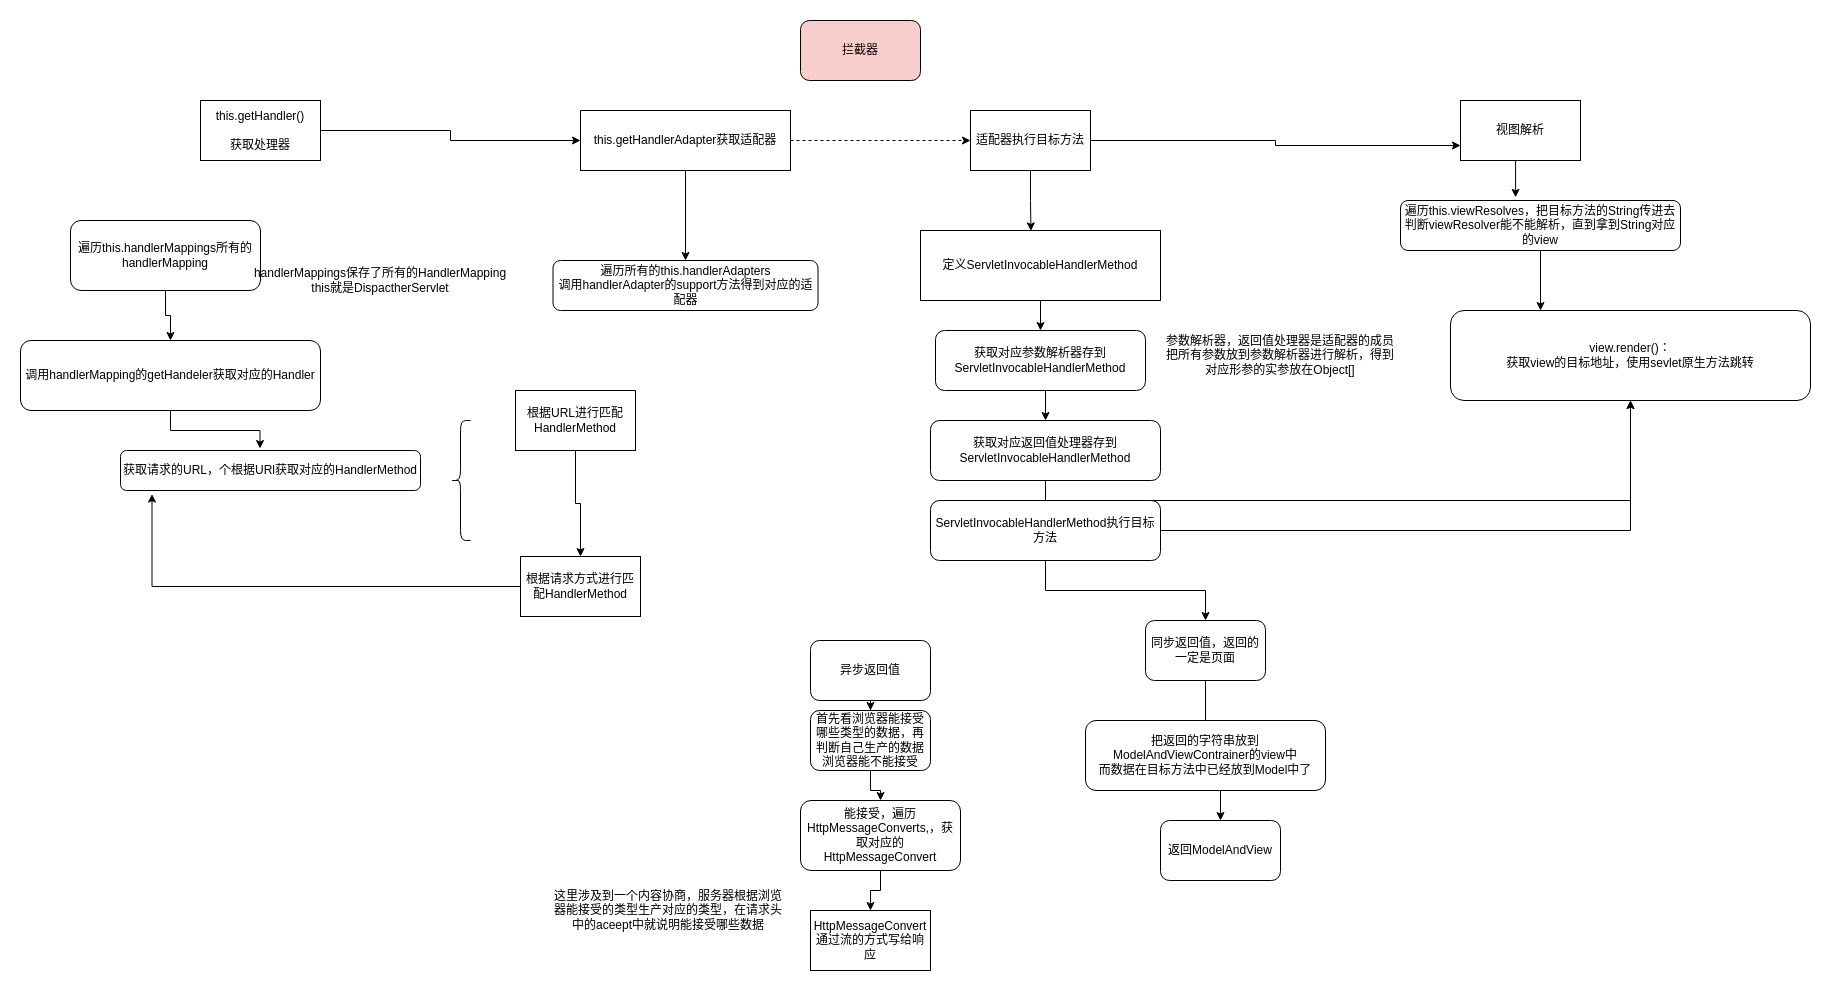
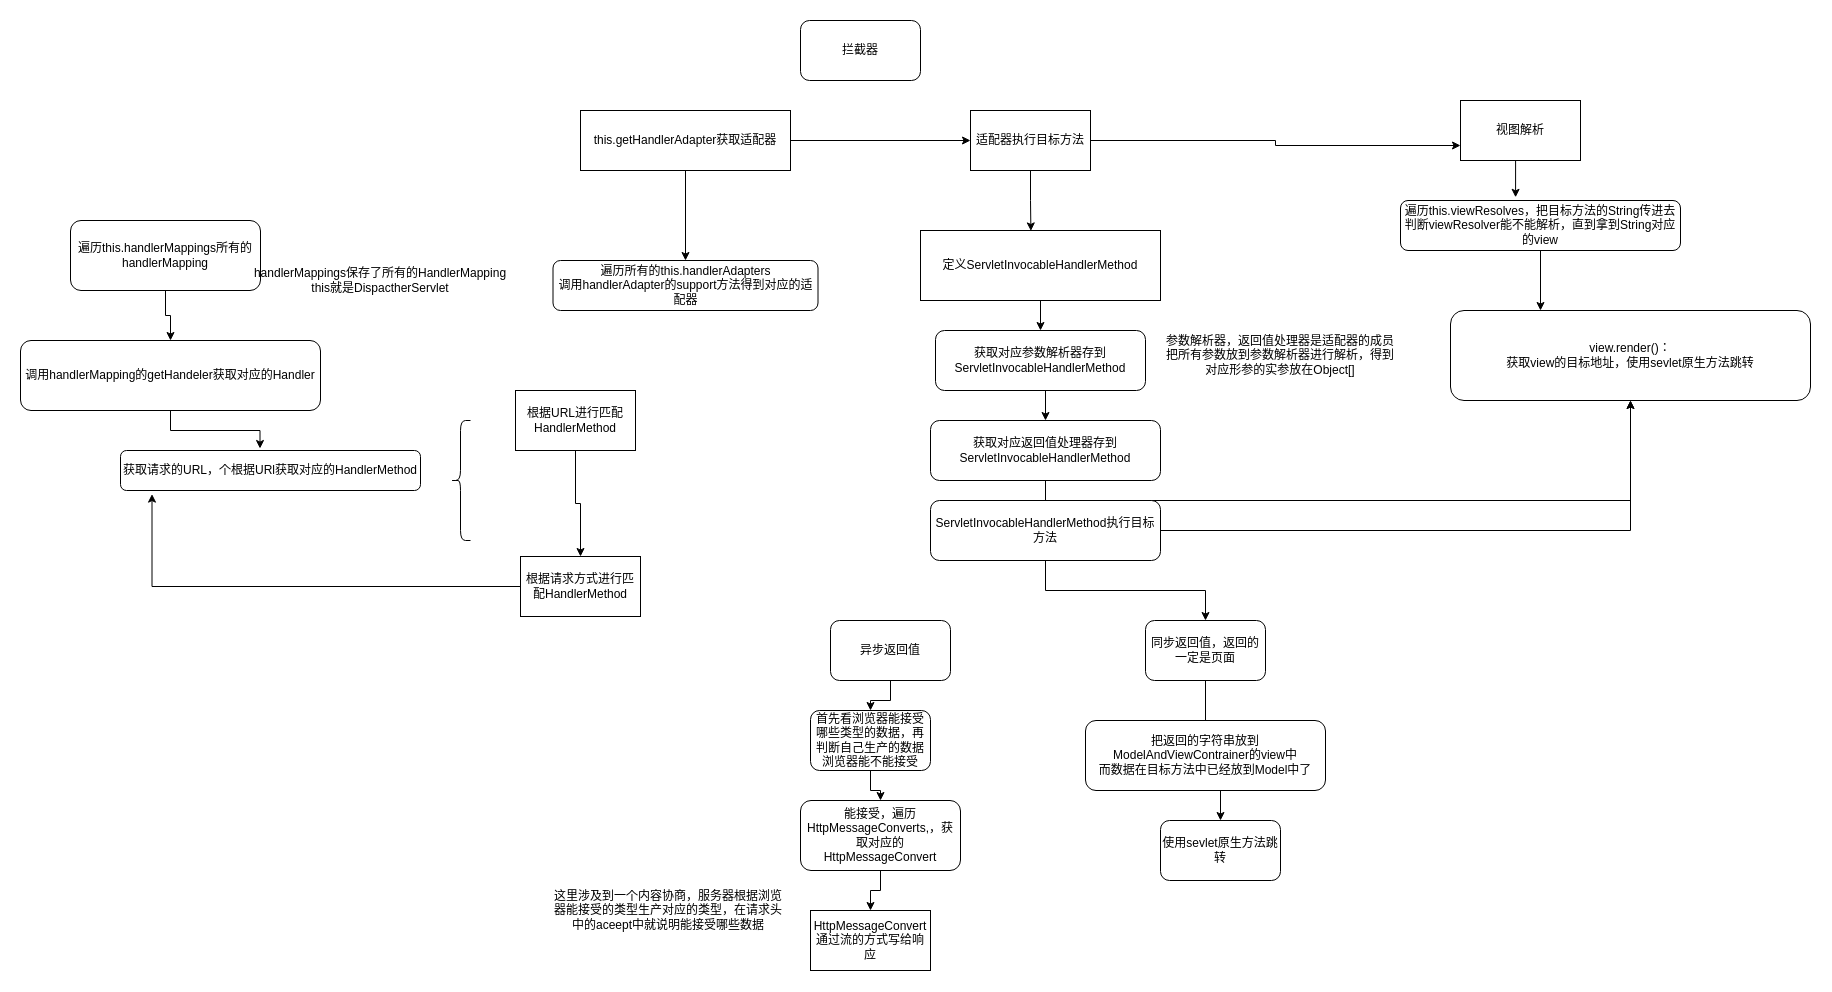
node "拦截器": fillcolor #f8cecc -> #ffffff
node "this.getHandler() 获取处理器": removed
edge "this.getHandler() 获取处理器" -> "this.getHandlerAdapter获取适配器": removed
edge "this.getHandlerAdapter获取适配器" -> "适配器执行目标方法": style dashed -> solid
node "异步返回值": moved (871, 671) -> (891, 651)
node "返回ModelAndView": label "返回ModelAndView" -> "使用sevlet原生方法跳转"
